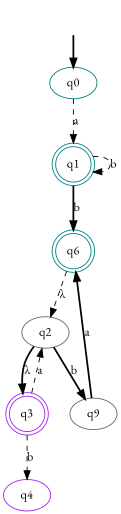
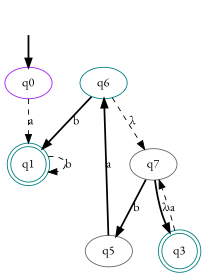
node "q0": color teal -> purple
edge "q1" -> "q6": reversed
node "q6": shape doublecircle -> ellipse
node "q2": label "q2" -> "q7"
node "q3": color purple -> teal
node "q9": label "q9" -> "q5"
node "q4": removed
